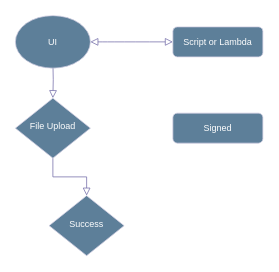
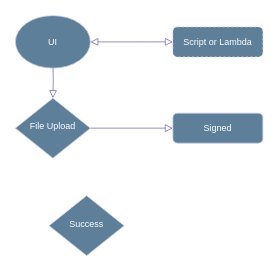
node "Script or Lambda": style solid -> dashed
edge "File Upload" -> "Signed": added, label "No"
edge "File Upload" -> "Success": removed, label "Yes"
